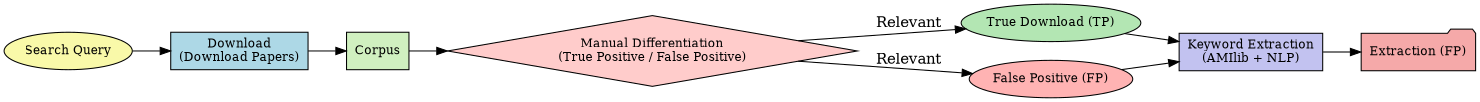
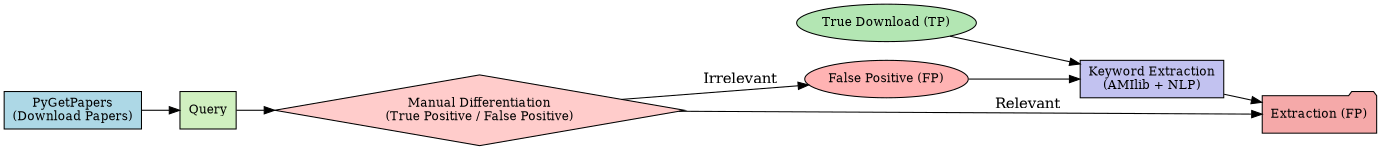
edge "Manual Differentiation (True Positive / False Positive)" -> "True Download (TP)": now "Manual Differentiation (True Positive / False Positive)" -> "Extraction (FP)"
node "Search Query": removed
node "Download (Download Papers)": label "Download (Download Papers)" -> "PyGetPapers (Download Papers)"
node "Corpus": label "Corpus" -> "Query"
edge "Manual Differentiation (True Positive / False Positive)" -> "False Positive (FP)": label "Relevant" -> "Irrelevant"
